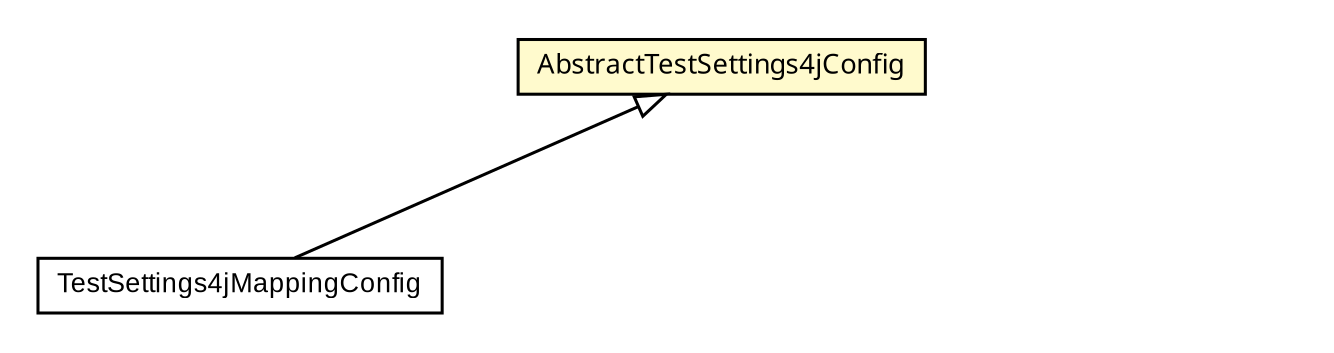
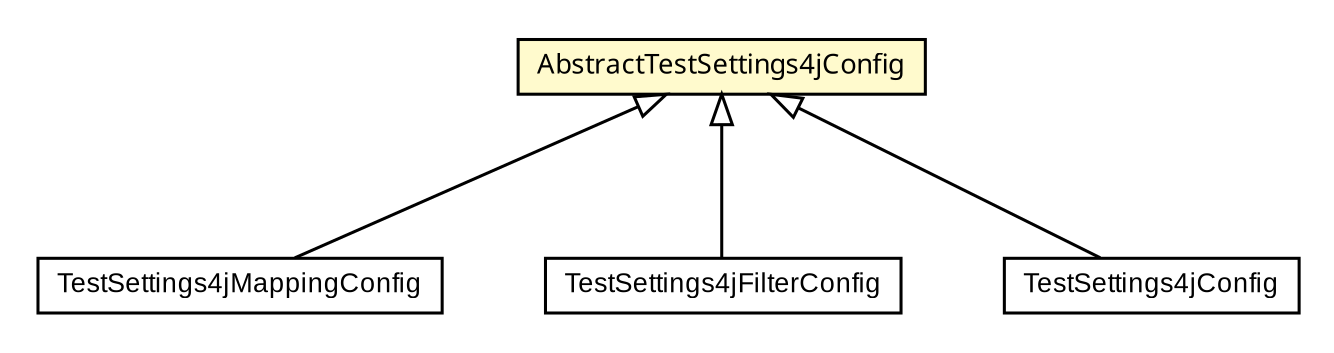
node "TestSettings4jFilterConfig": added
node "TestSettings4jConfig": added
